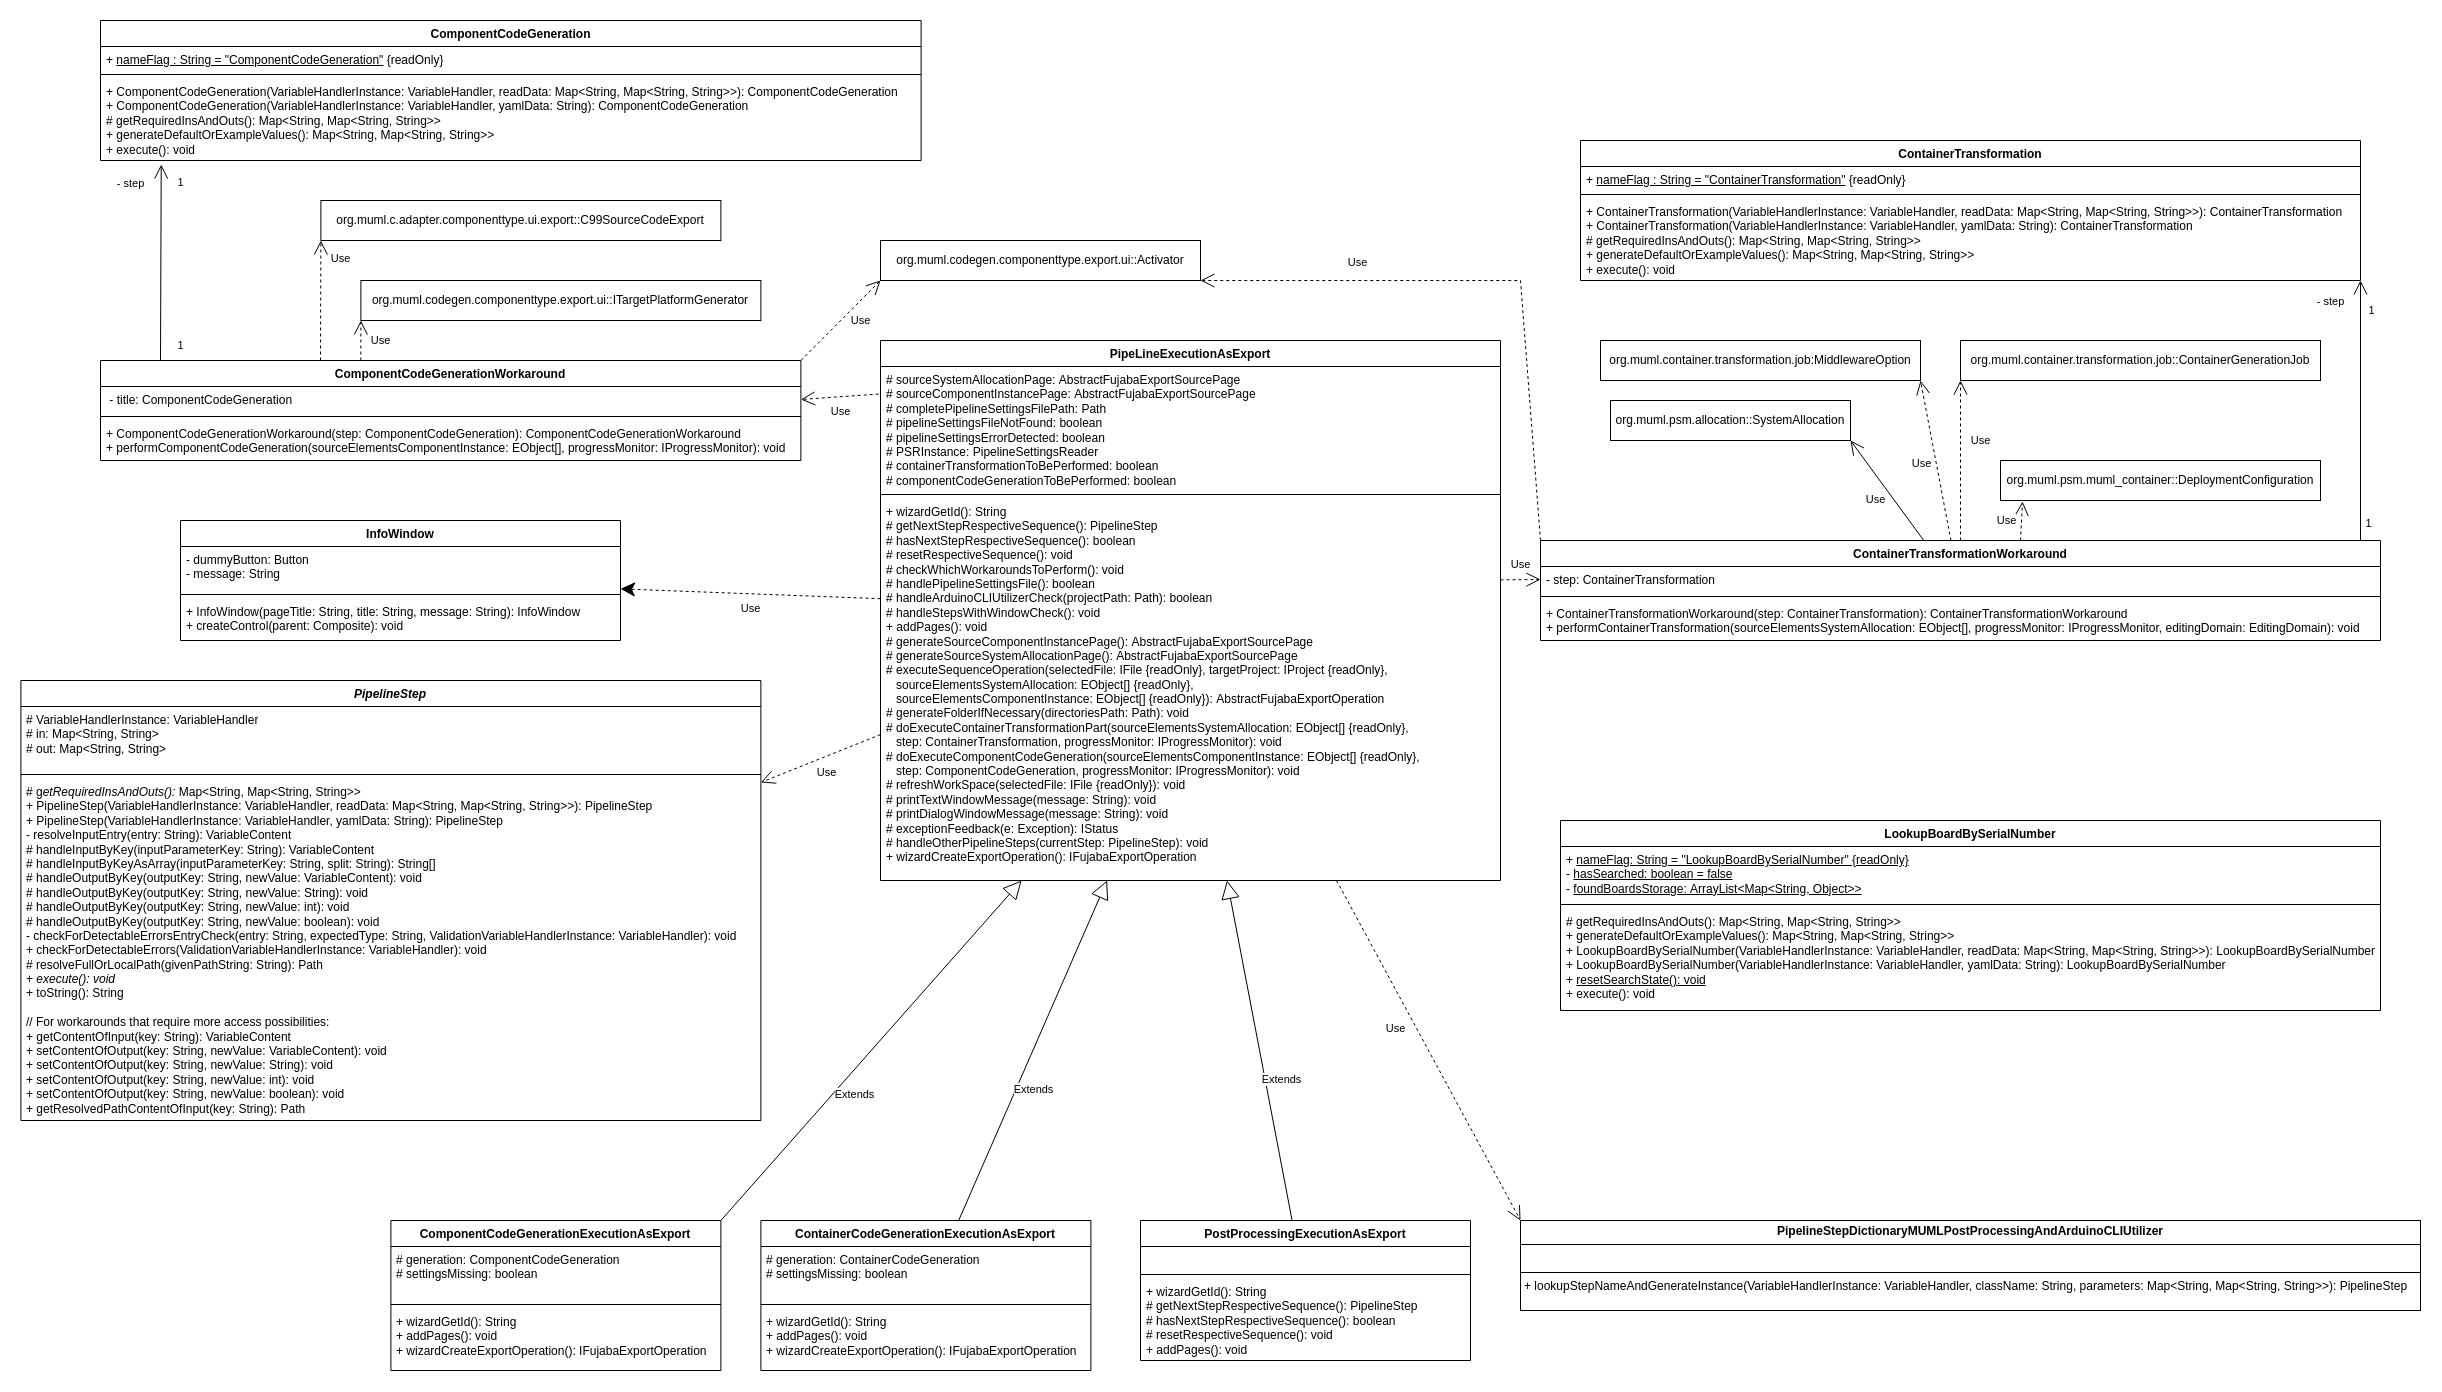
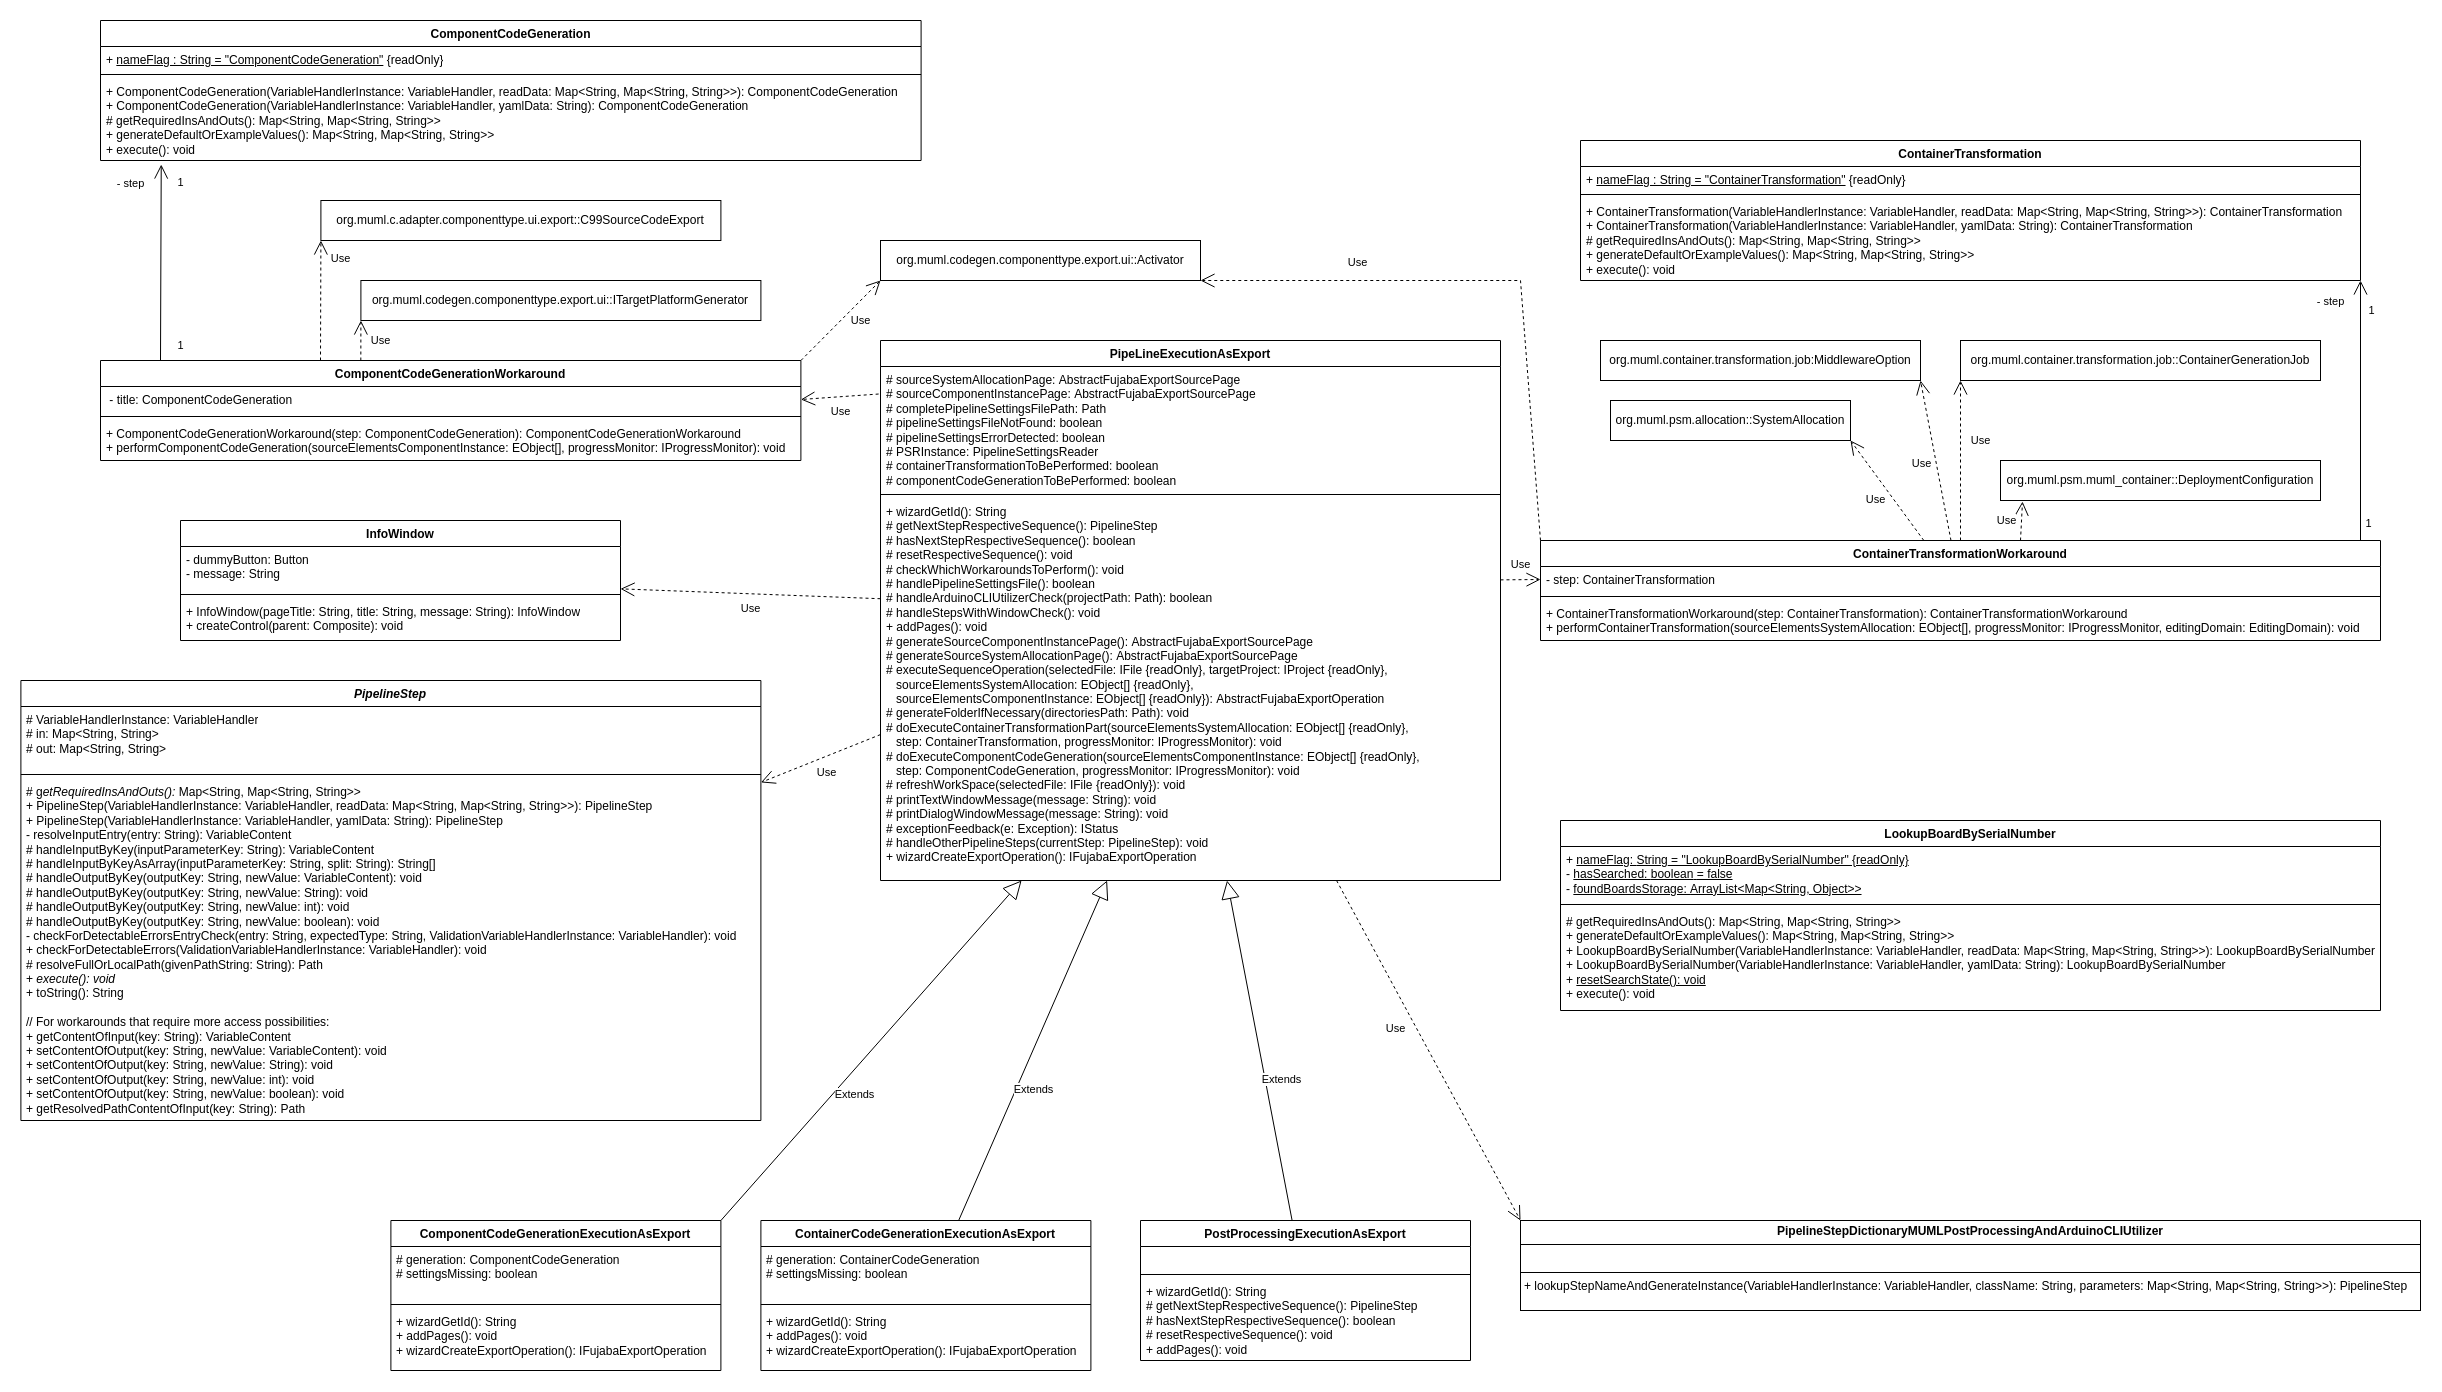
edge "ContainerTransformationWorkaround" -> "org.muml.psm.allocation::SystemAllocation": style solid -> dashed
edge "PipeLineExecutionAsExport" -> "InfoWindow": arrowhead classic -> open
